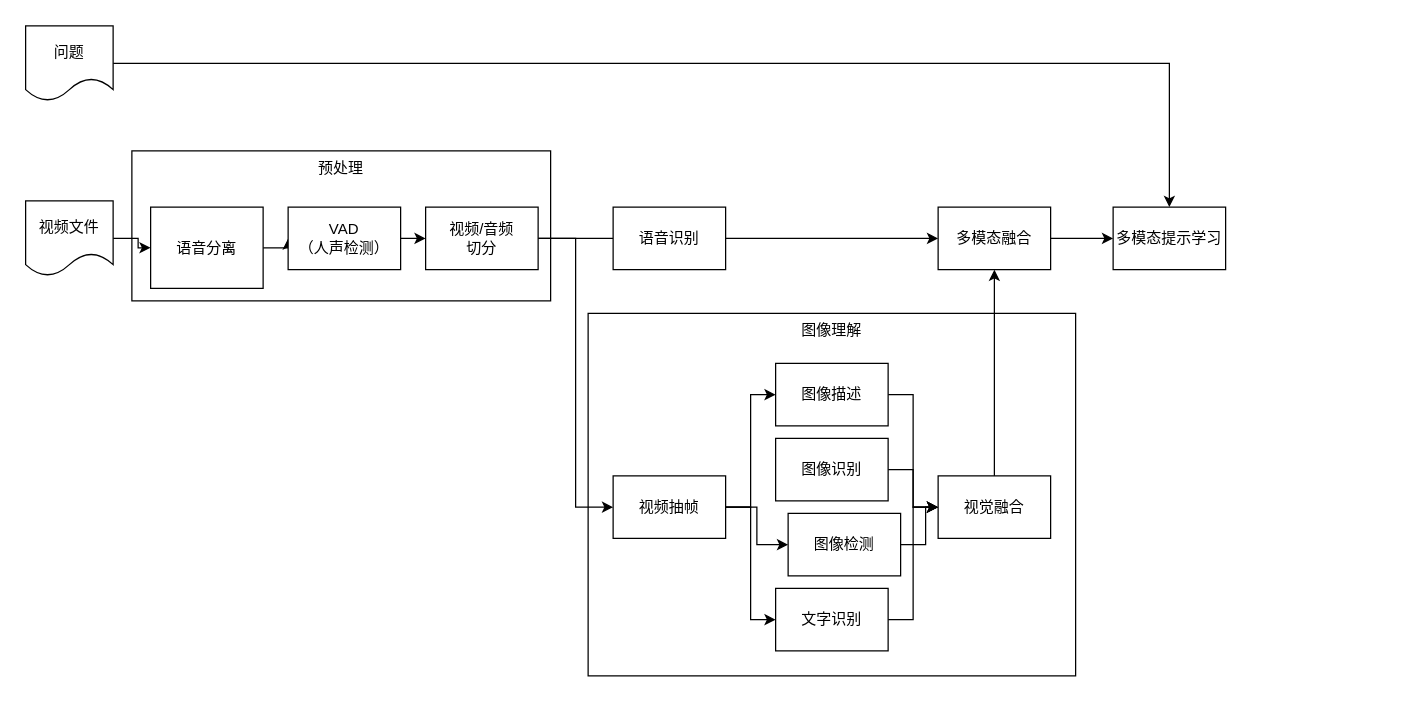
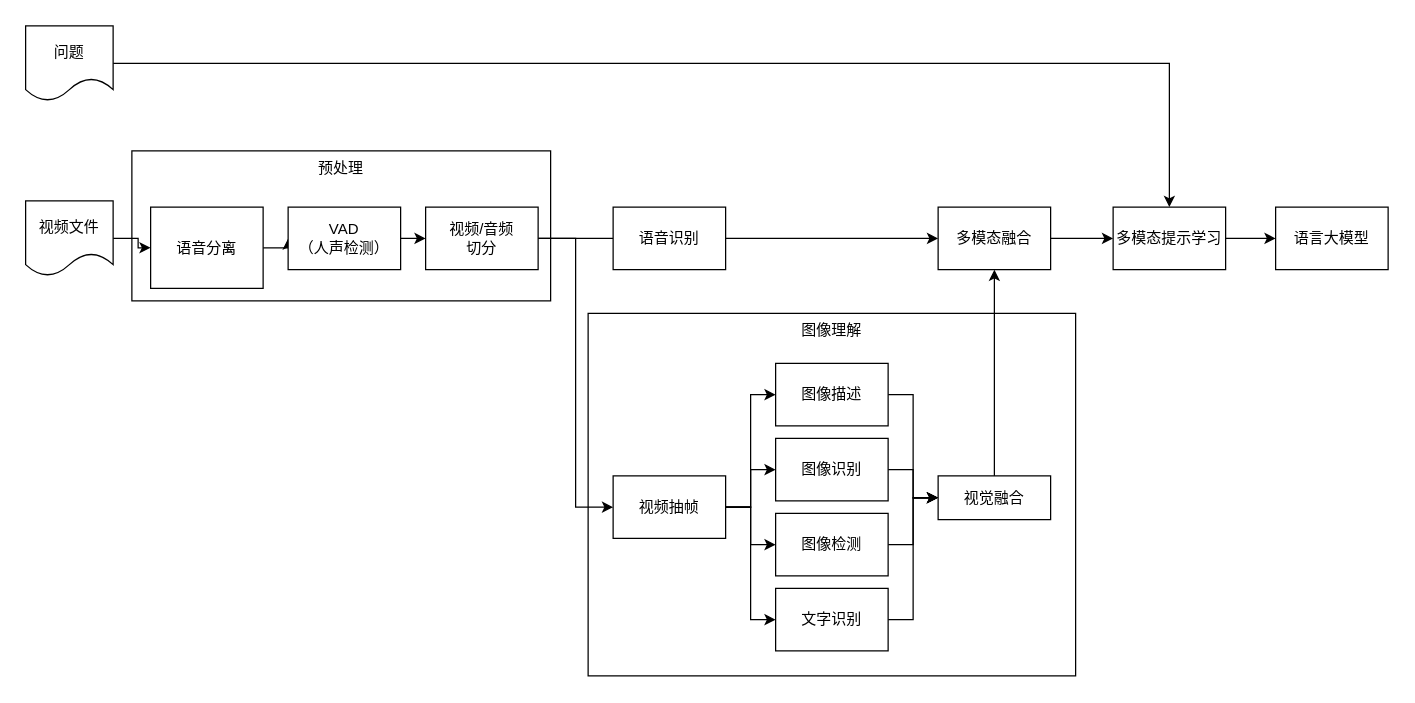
edge "多模态提示学习" -> "语言大模型": added
node "语言大模型": added
edge "视频抽帧" -> "图像识别": added
node "视觉融合": size 113x63 -> 113x44
node "图像检测": moved (844, 544) -> (832, 544)
